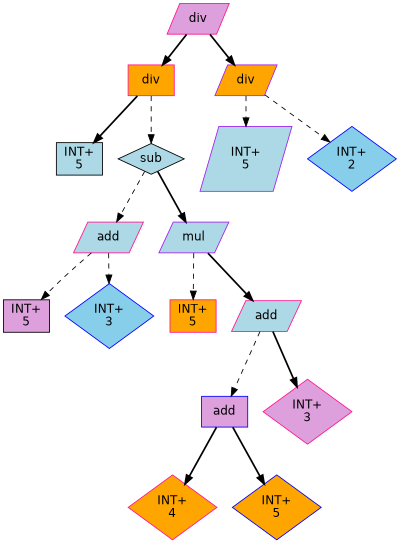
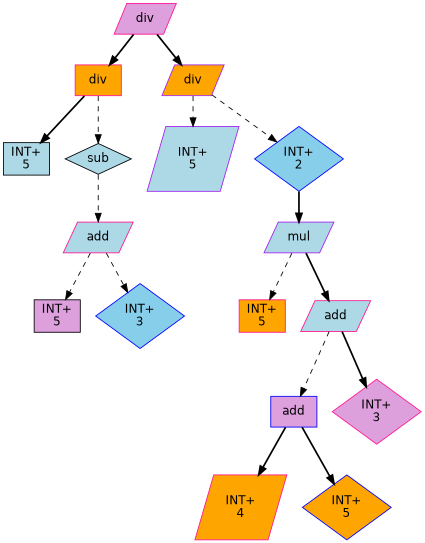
edge "sub" -> "mul": now "INT+ 2" -> "mul"
node "INT+ 4": shape diamond -> parallelogram
